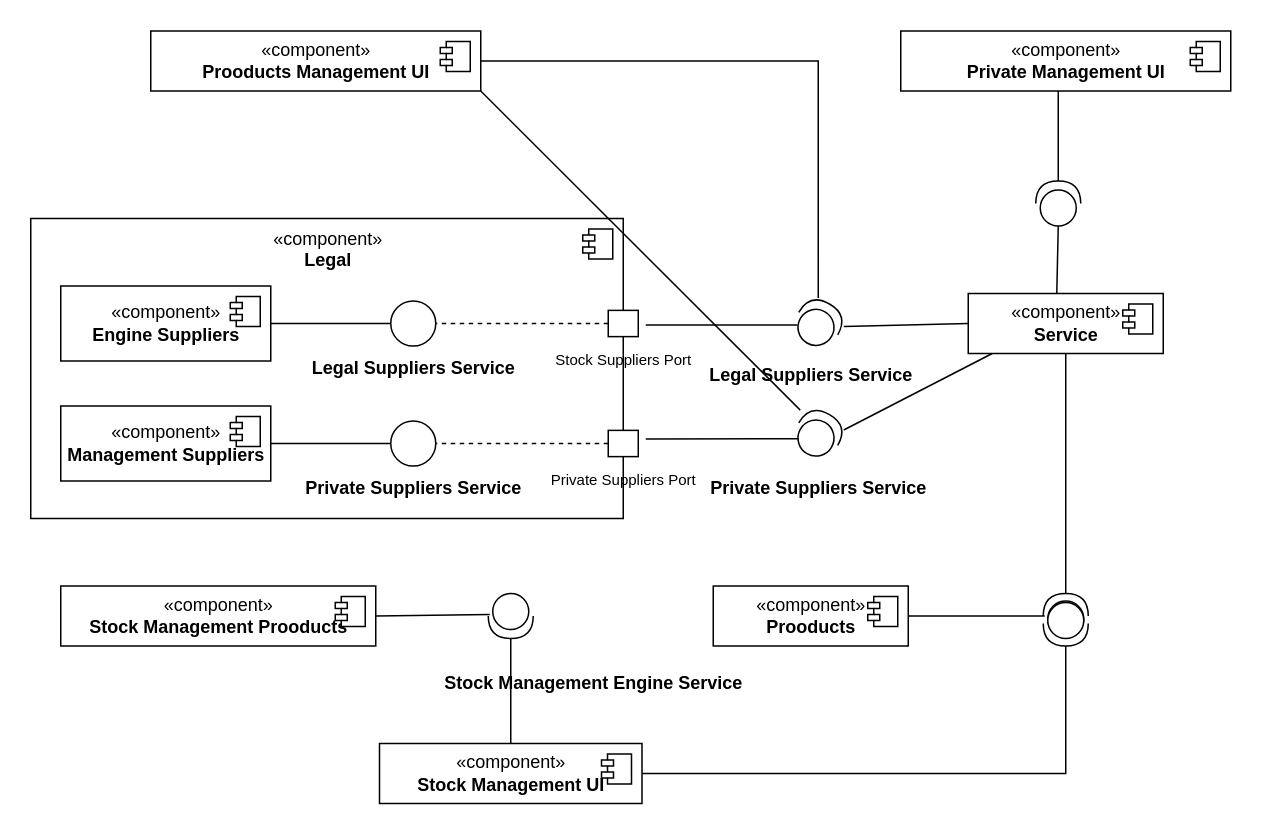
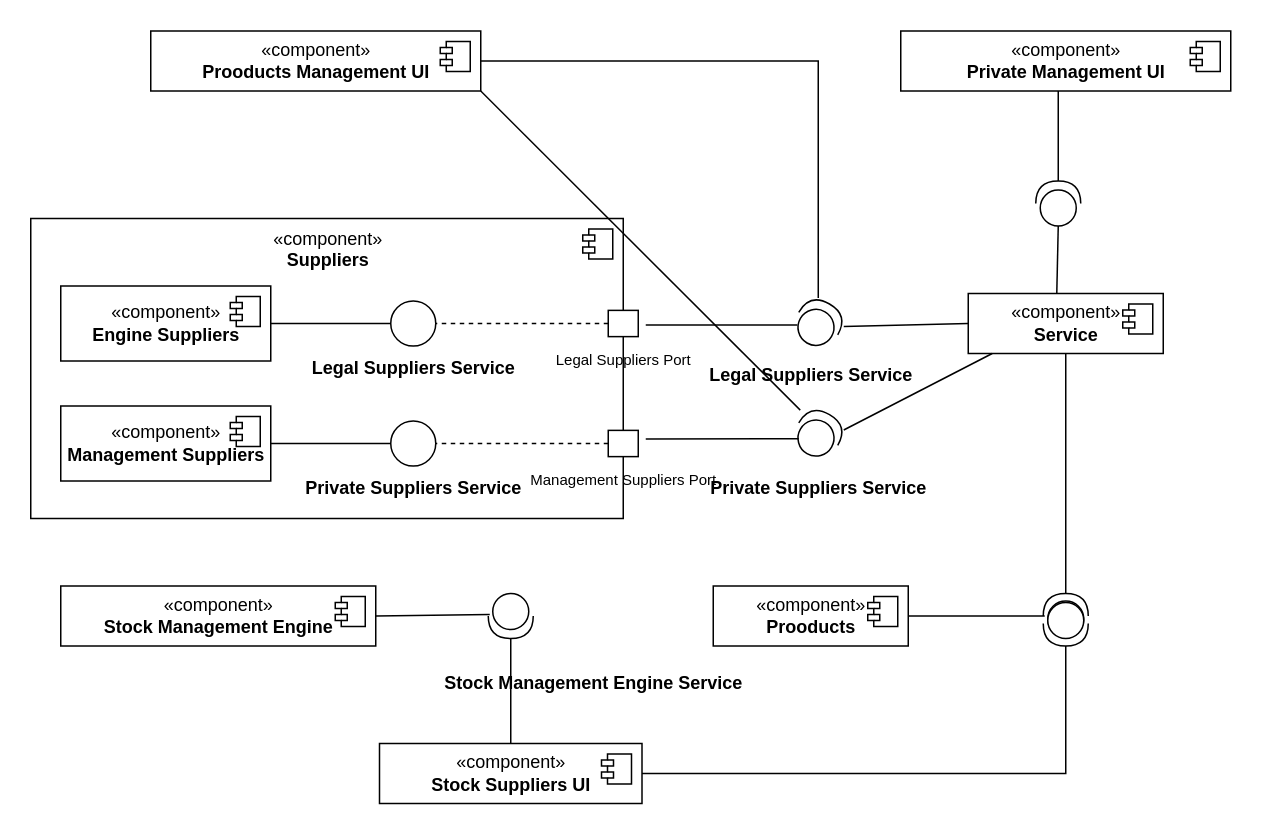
node "«component» Legal": label "«component» Legal" -> "«component» Suppliers"
node "Stock Suppliers Port": label "Stock Suppliers Port" -> "Legal Suppliers Port"
node "Private Suppliers Port": label "Private Suppliers Port" -> "Management Suppliers Port"
node "«component» Stock Management Prooducts": label "«component» Stock Management Prooducts" -> "«component» Stock Management Engine"
node "«component» Stock Management UI": label "«component» Stock Management UI" -> "«component» Stock Suppliers UI"
